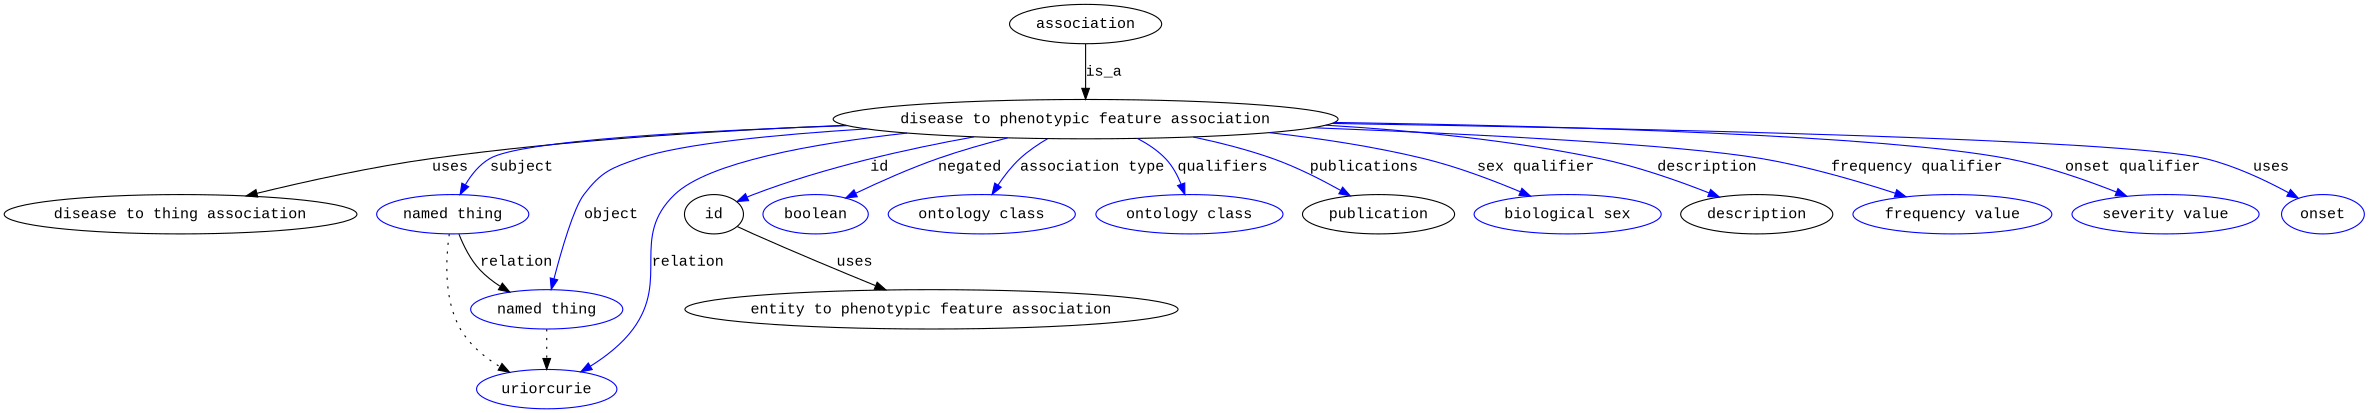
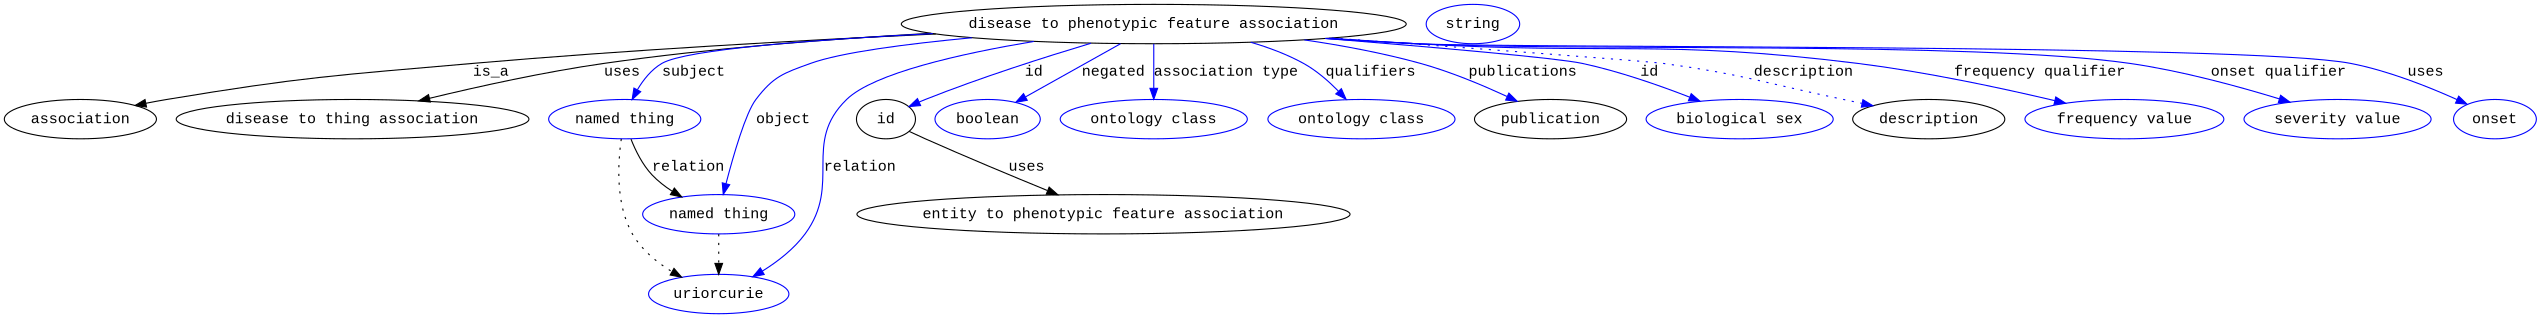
node "string": added
edge "association" -> "disease to phenotypic feature association": reversed
edge "disease to phenotypic feature association" -> "description": style solid -> dotted
edge "disease to phenotypic feature association" -> "biological sex": label "sex qualifier" -> "id"
